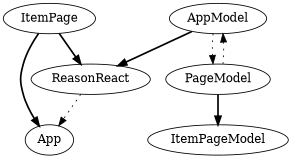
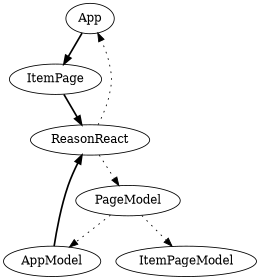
edge "AppModel" -> "PageModel": now "ReasonReact" -> "PageModel"
edge "ItemPage" -> "App": reversed
edge "PageModel" -> "ItemPageModel": style bold -> dotted
